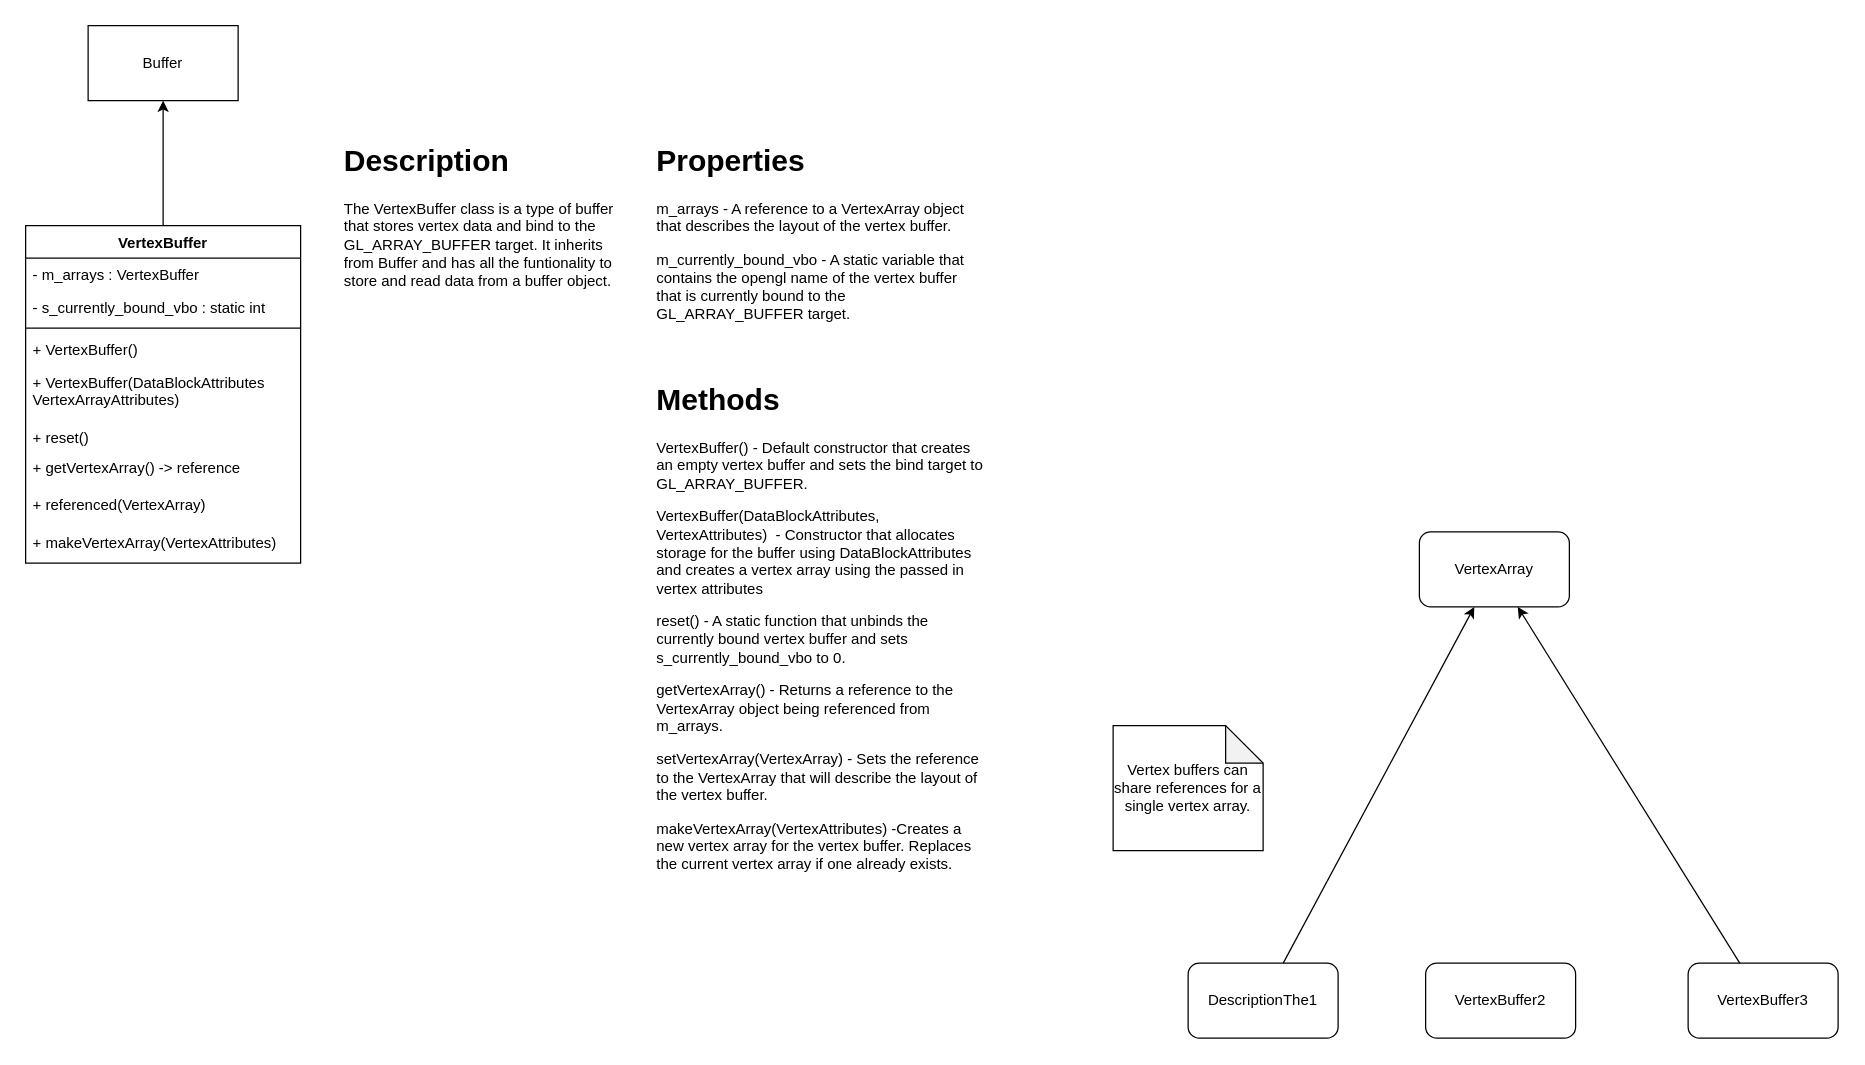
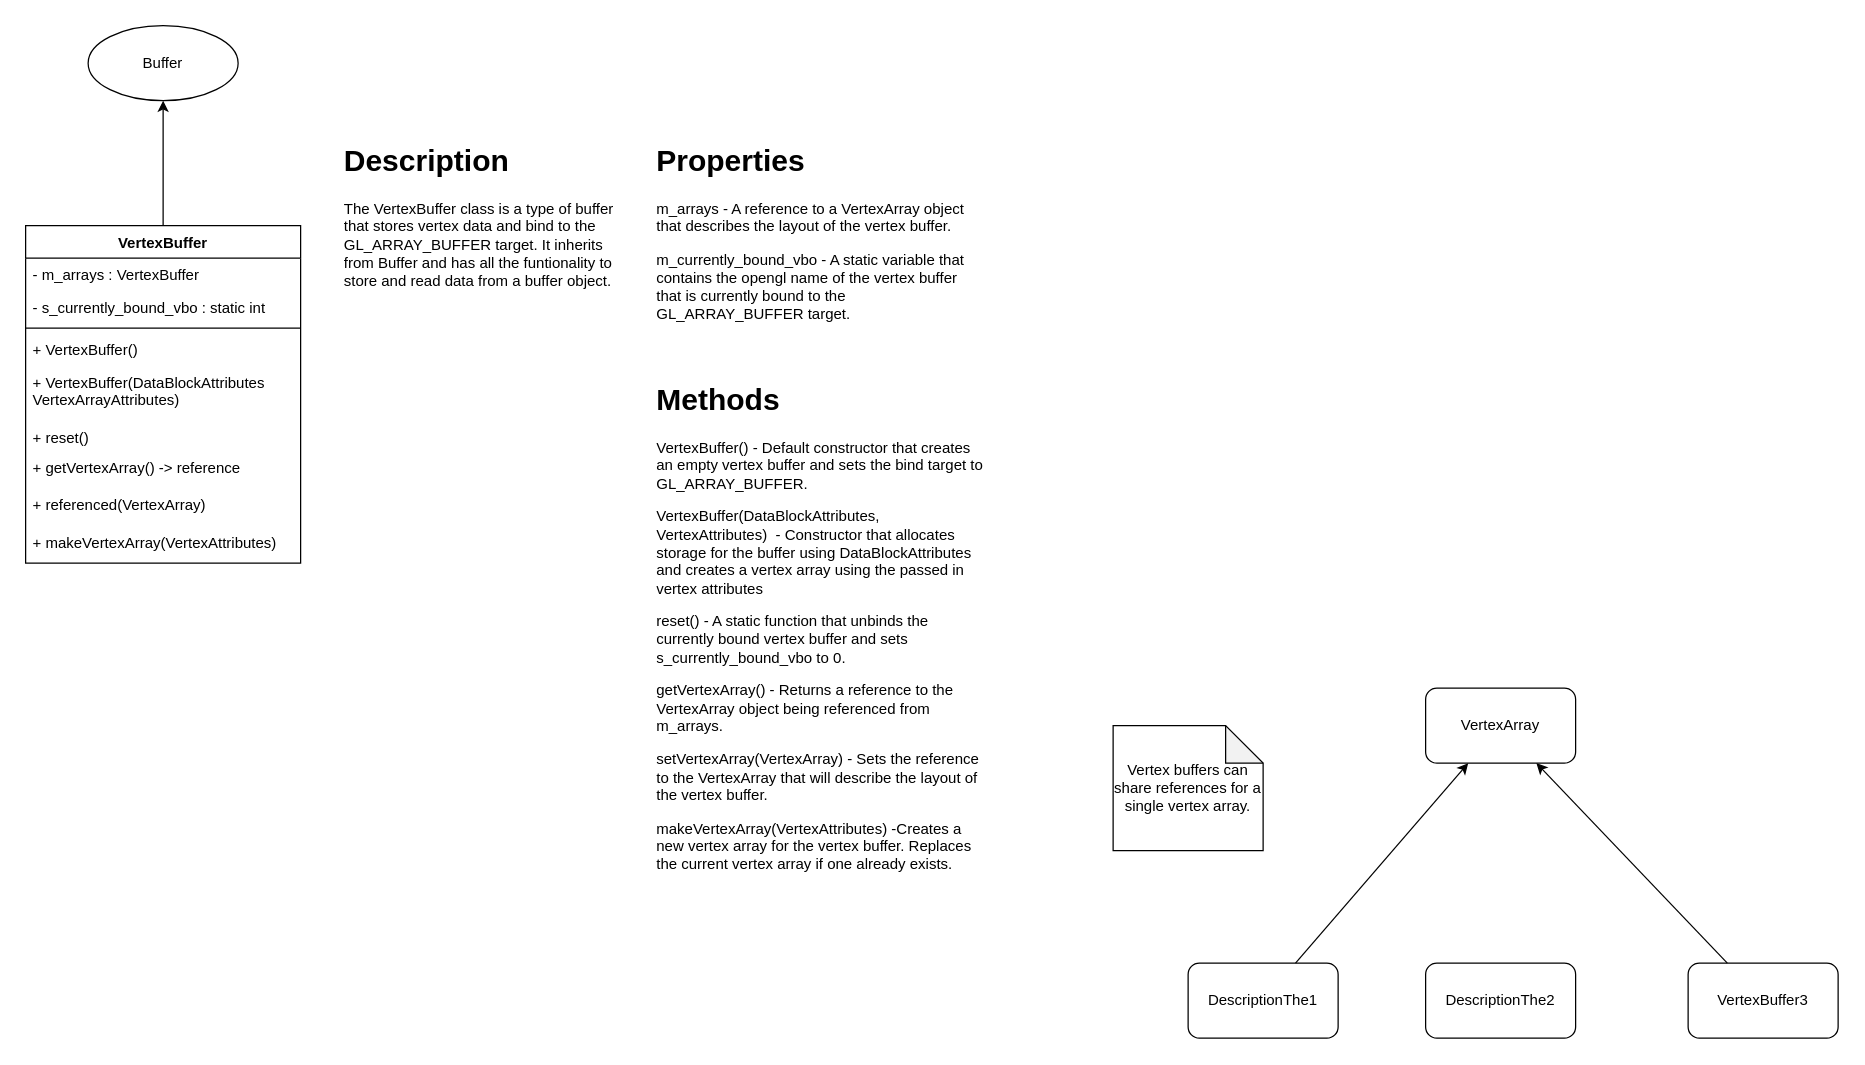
node "Buffer": shape rectangle -> ellipse
node "VertexArray": moved (1494, 569) -> (1501, 726)
node "VertexBuffer2": label "VertexBuffer2" -> "DescriptionThe2"
